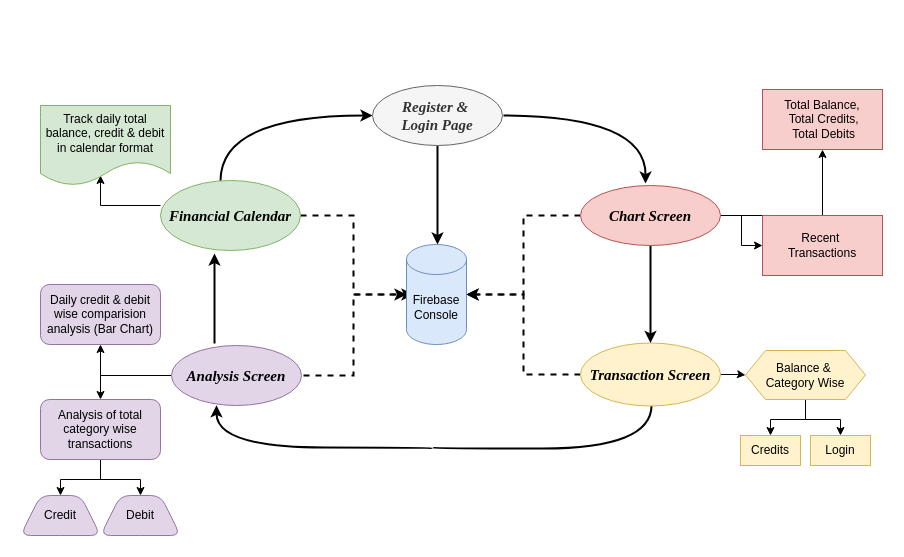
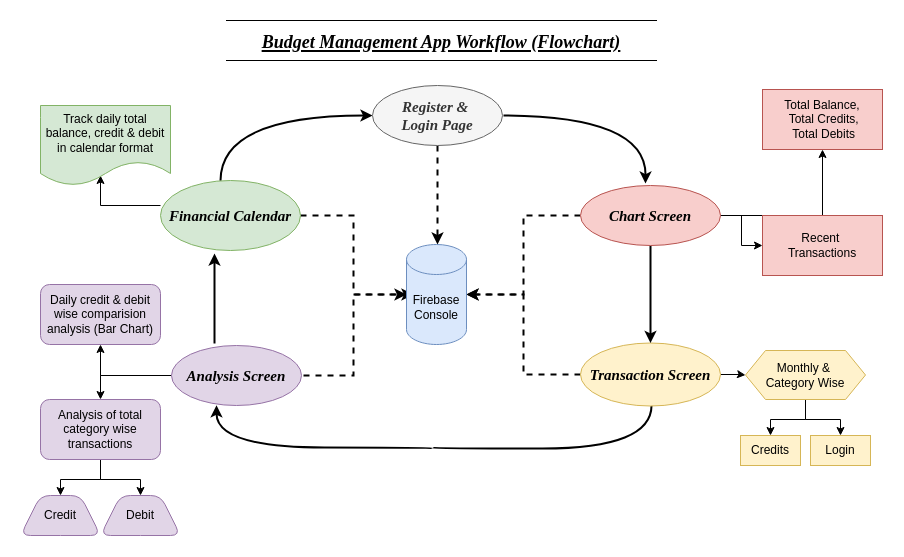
node "Budget Management App Workflow (Flowchart)": added
edge "Register & Login Page" -> "Firebase Console": style solid -> dashed
node "Balance & Category Wise": label "Balance & Category Wise" -> "Monthly & Category Wise"
